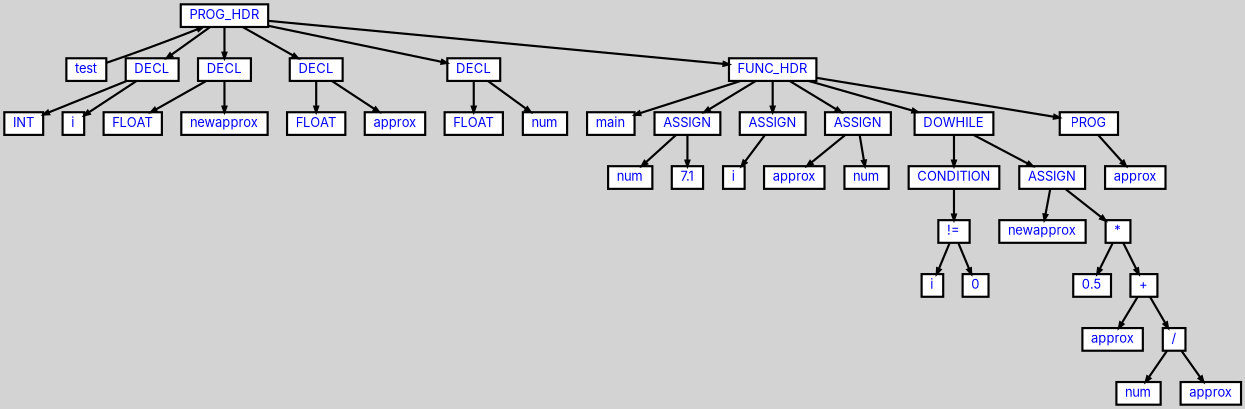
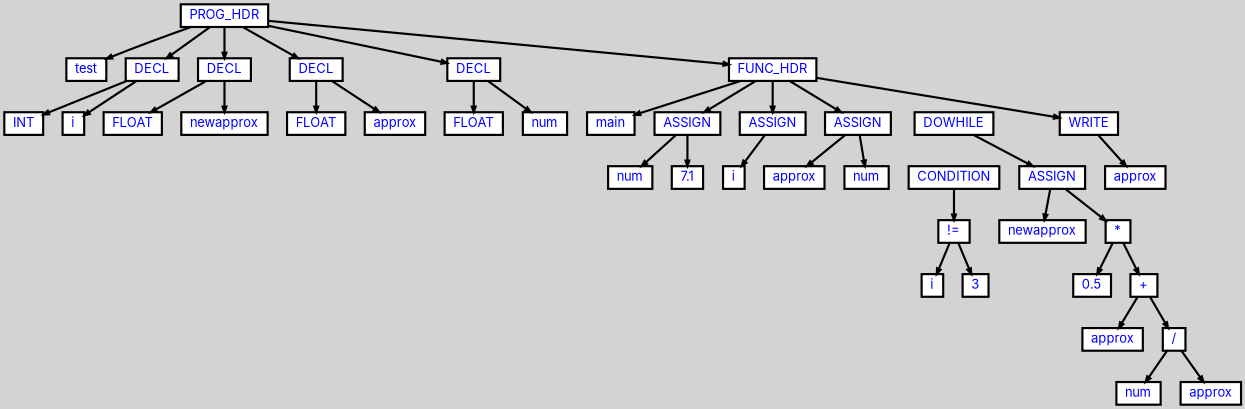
edge "test" -> "PROG_HDR": reversed
edge "FUNC_HDR" -> "DOWHILE": removed
node "PROG": label "PROG" -> "WRITE"
edge "DOWHILE" -> "CONDITION": removed
node "0": label "0" -> "3"
